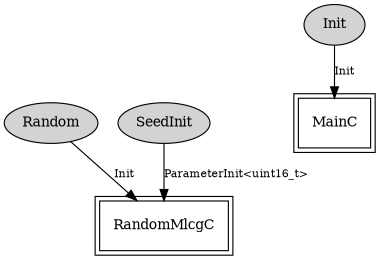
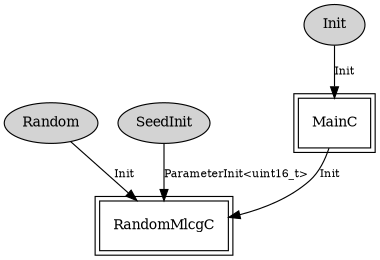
edge "MainC" -> "RandomMlcgC": added, label "Init"
